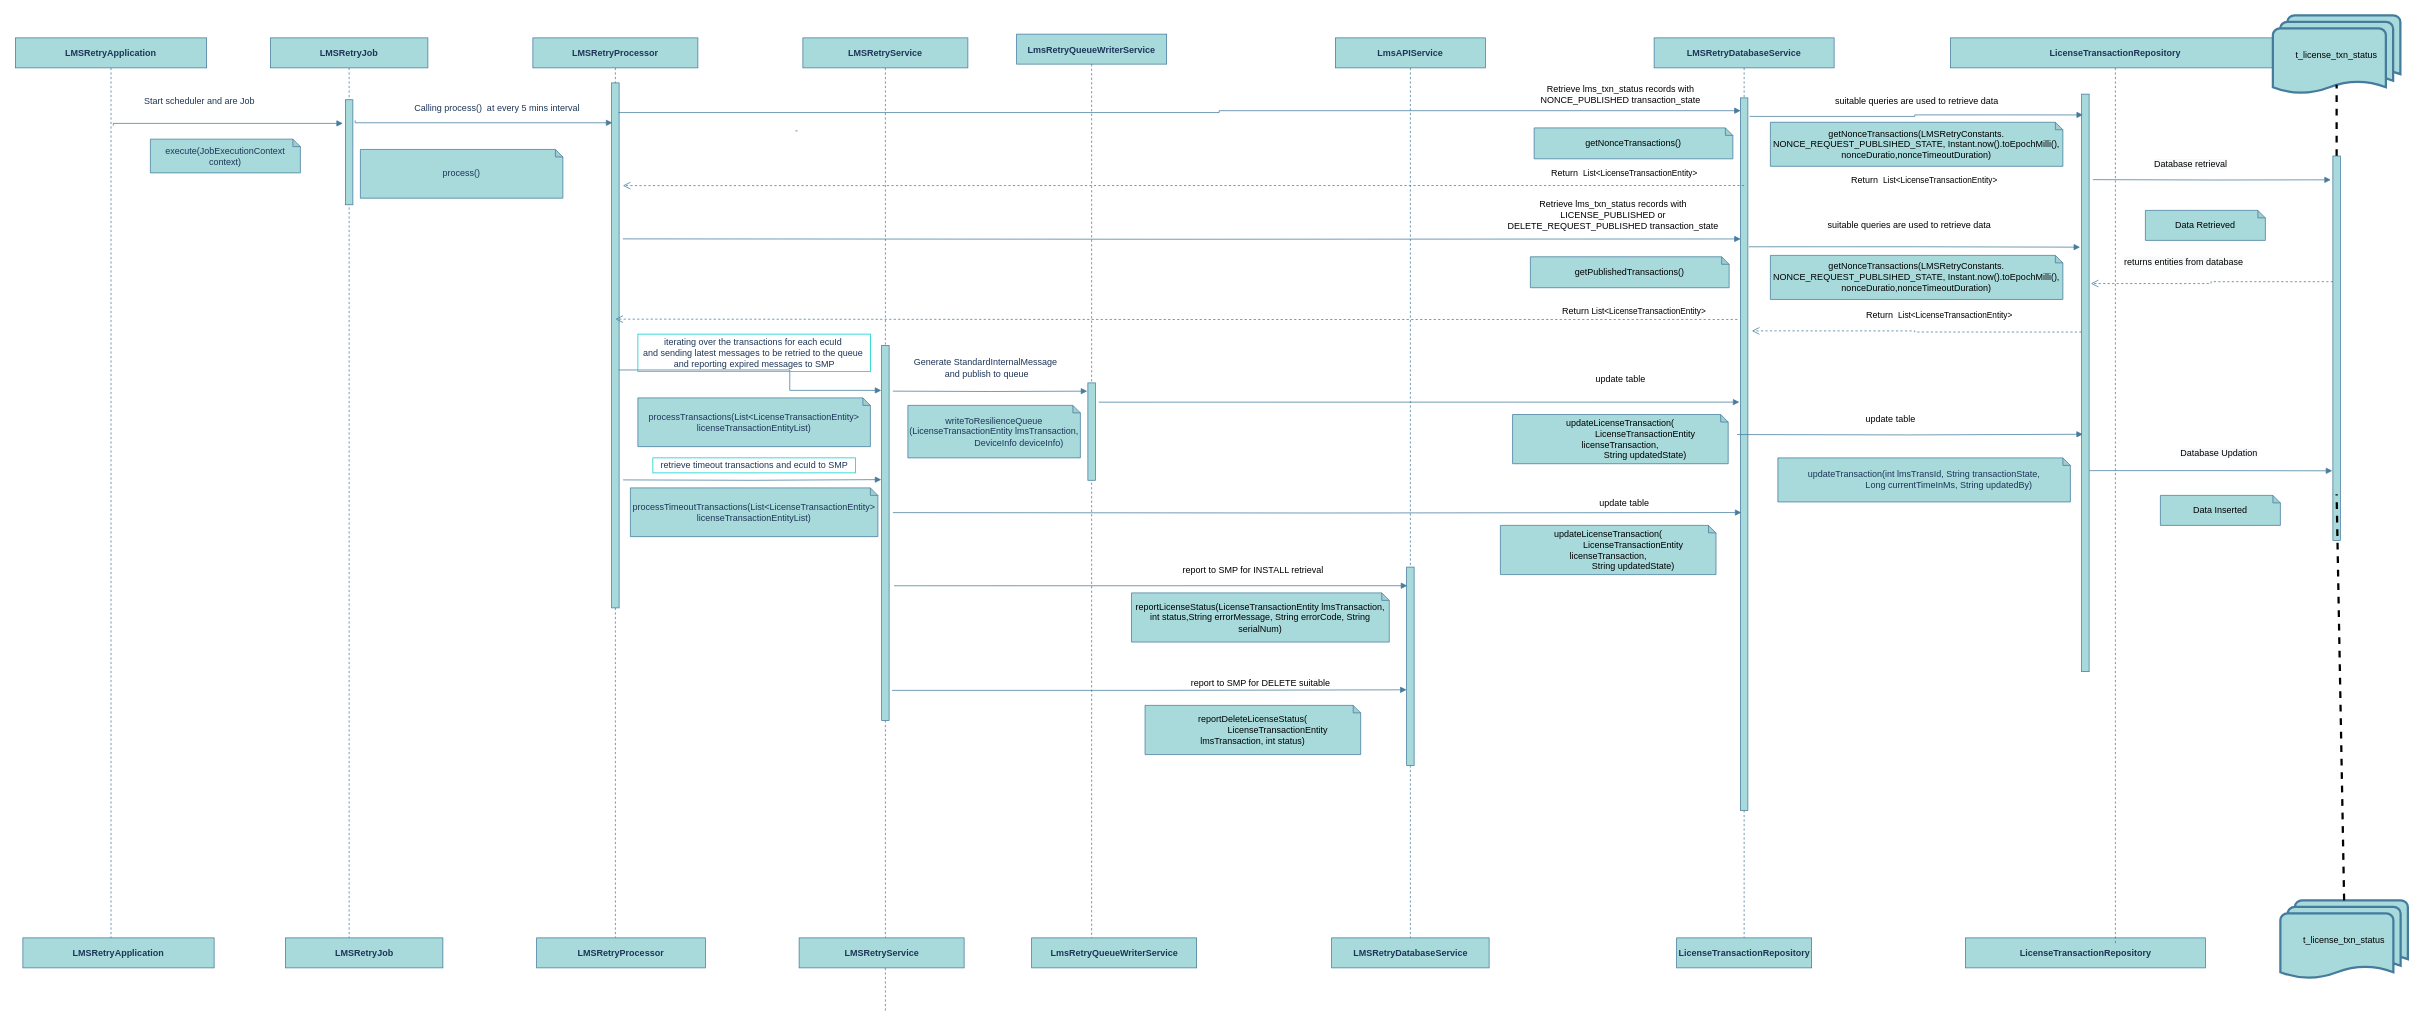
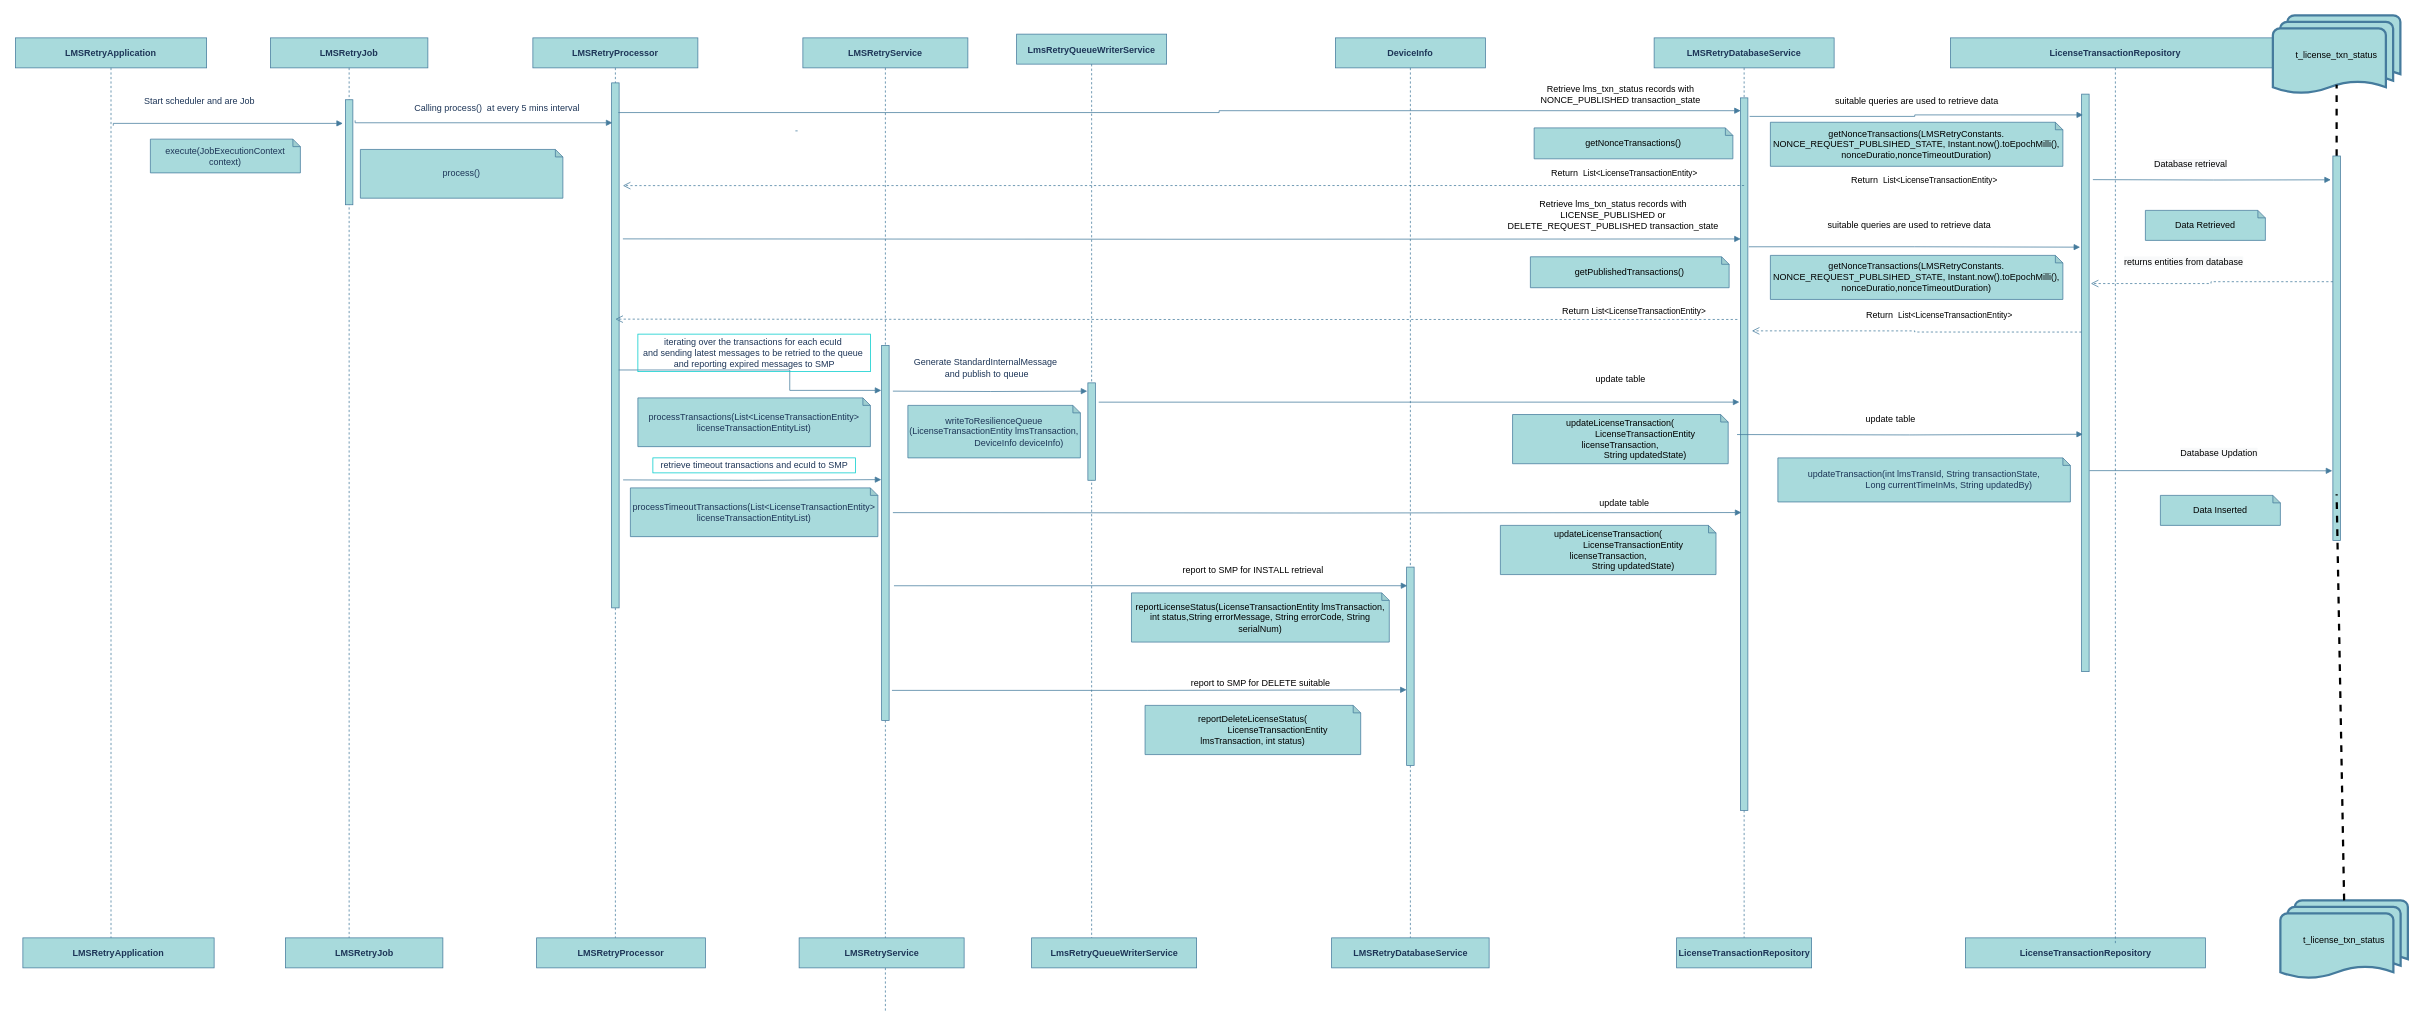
node "LmsAPIService": label "LmsAPIService" -> "DeviceInfo"
